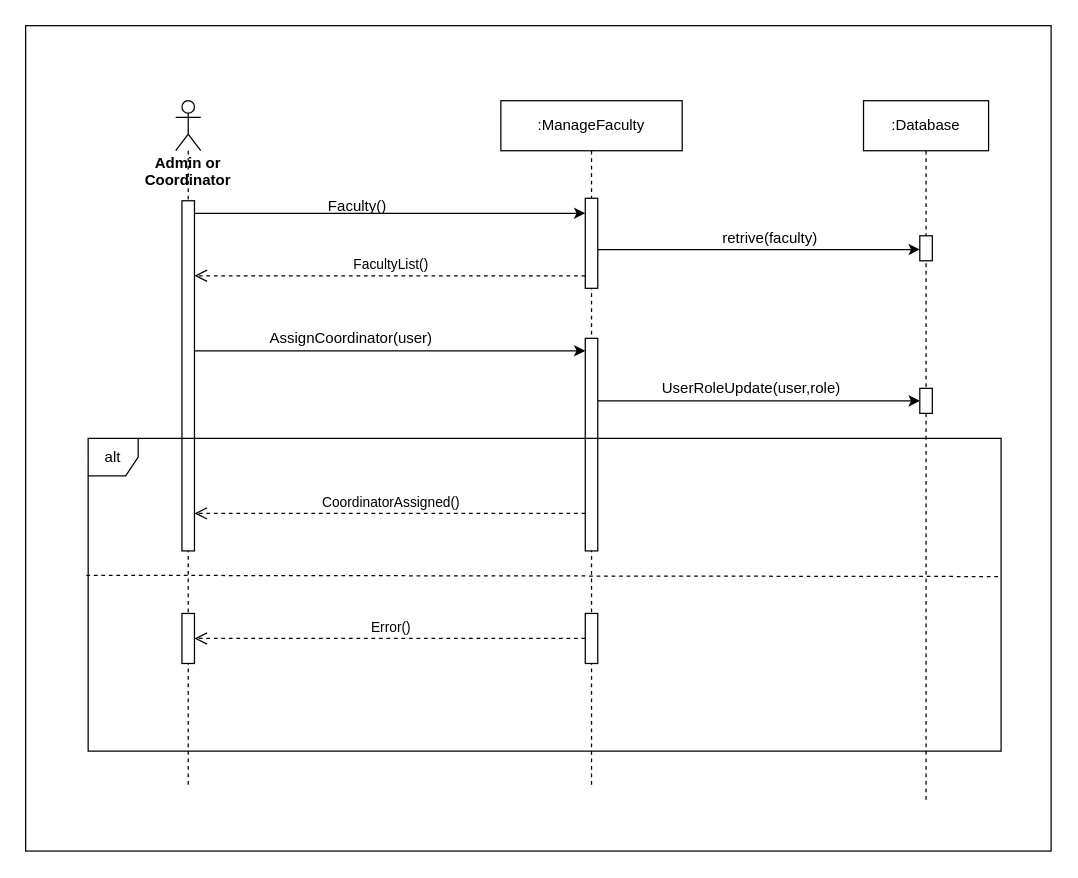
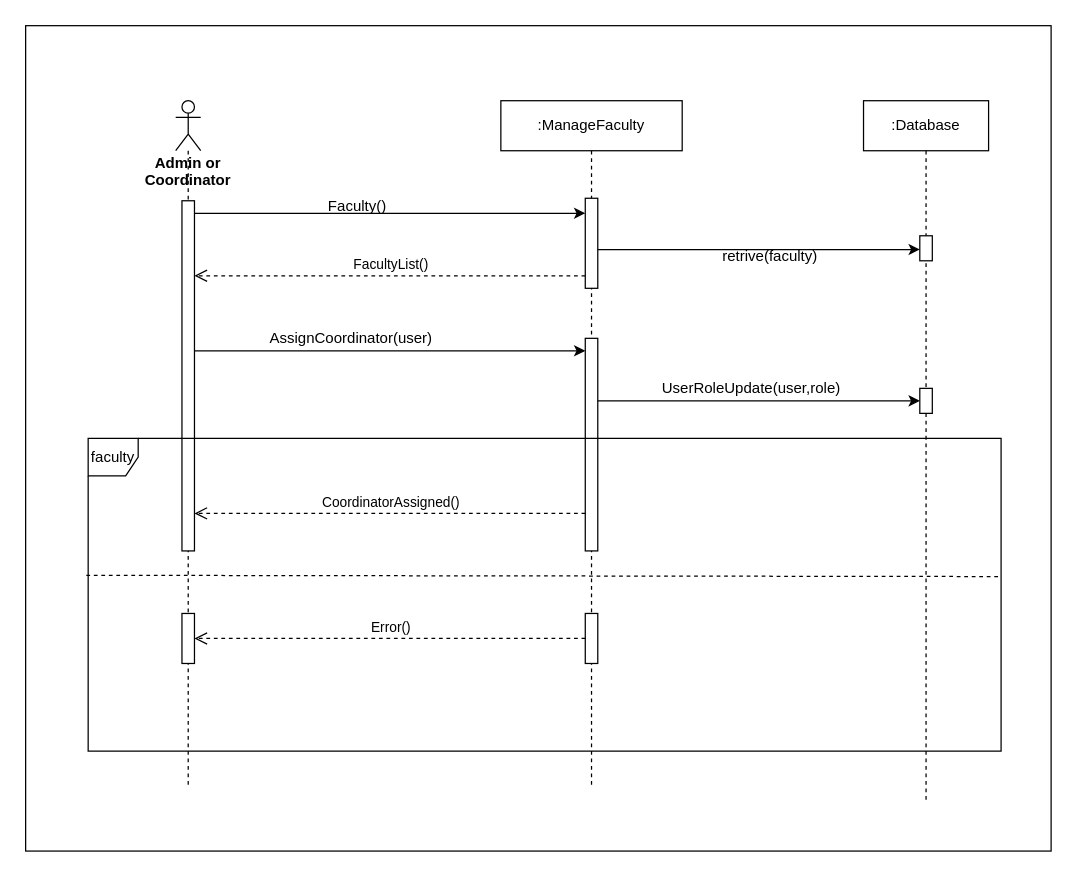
node "retrive(faculty)": moved (769, 238) -> (769, 257)
node "alt": label "alt" -> "faculty"
